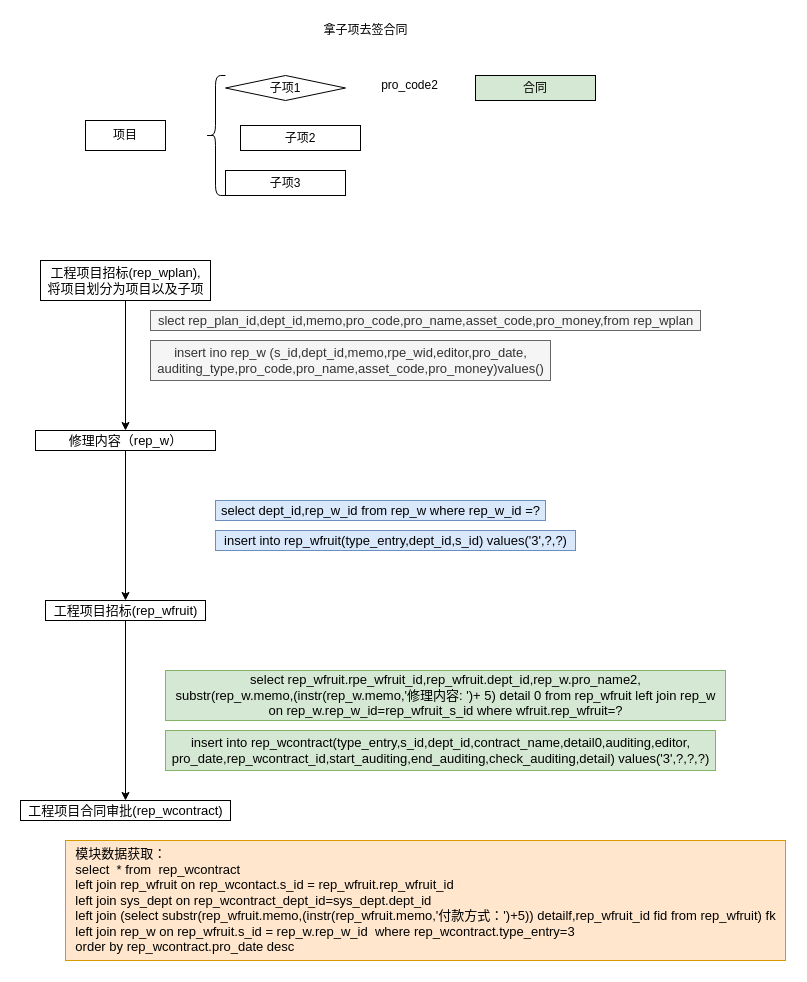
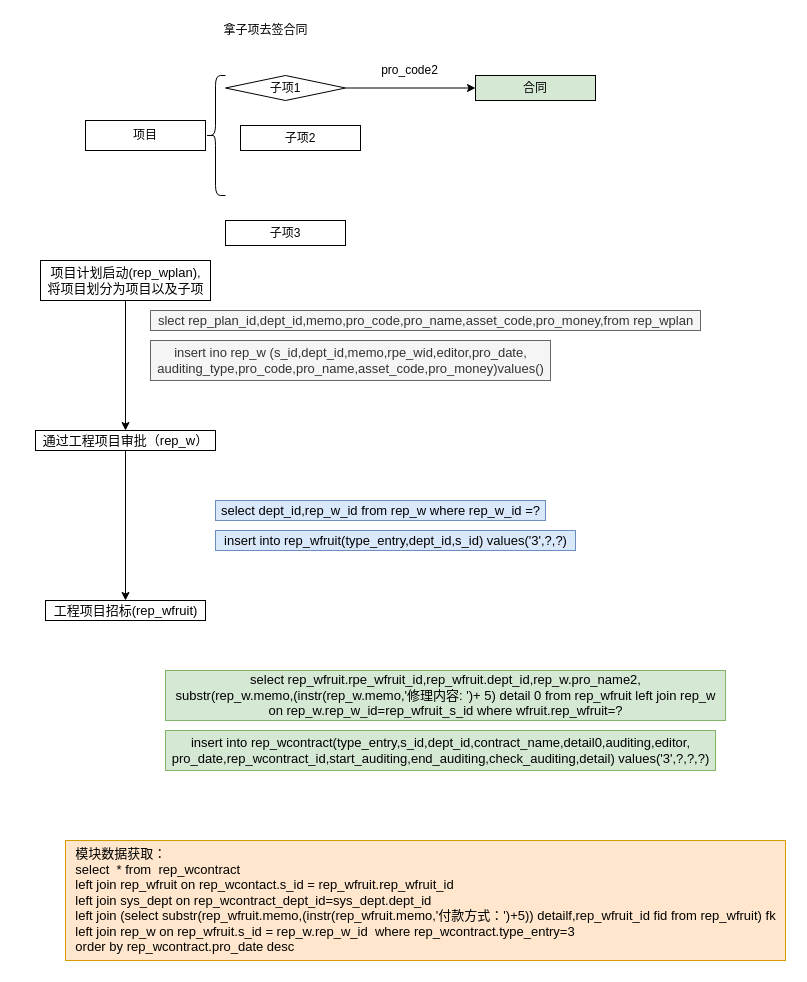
node "拿子项去签合同": moved (366, 31) -> (266, 31)
node "pro_code2": moved (410, 86) -> (410, 71)
edge "子项1" -> "合同": added
node "项目": size 80x30 -> 120x30
node "子项3": moved (286, 183) -> (286, 233)
node "工程项目招标(rep_wplan), 将项目划分为项目以及子项": label "工程项目招标(rep_wplan), 将项目划分为项目以及子项" -> "项目计划启动(rep_wplan), 将项目划分为项目以及子项"
node "修理内容（rep_w）": label "修理内容（rep_w）" -> "通过工程项目审批（rep_w）"
edge "工程项目招标(rep_wfruit)" -> "工程项目合同审批(rep_wcontract)": removed
node "工程项目合同审批(rep_wcontract)": removed
